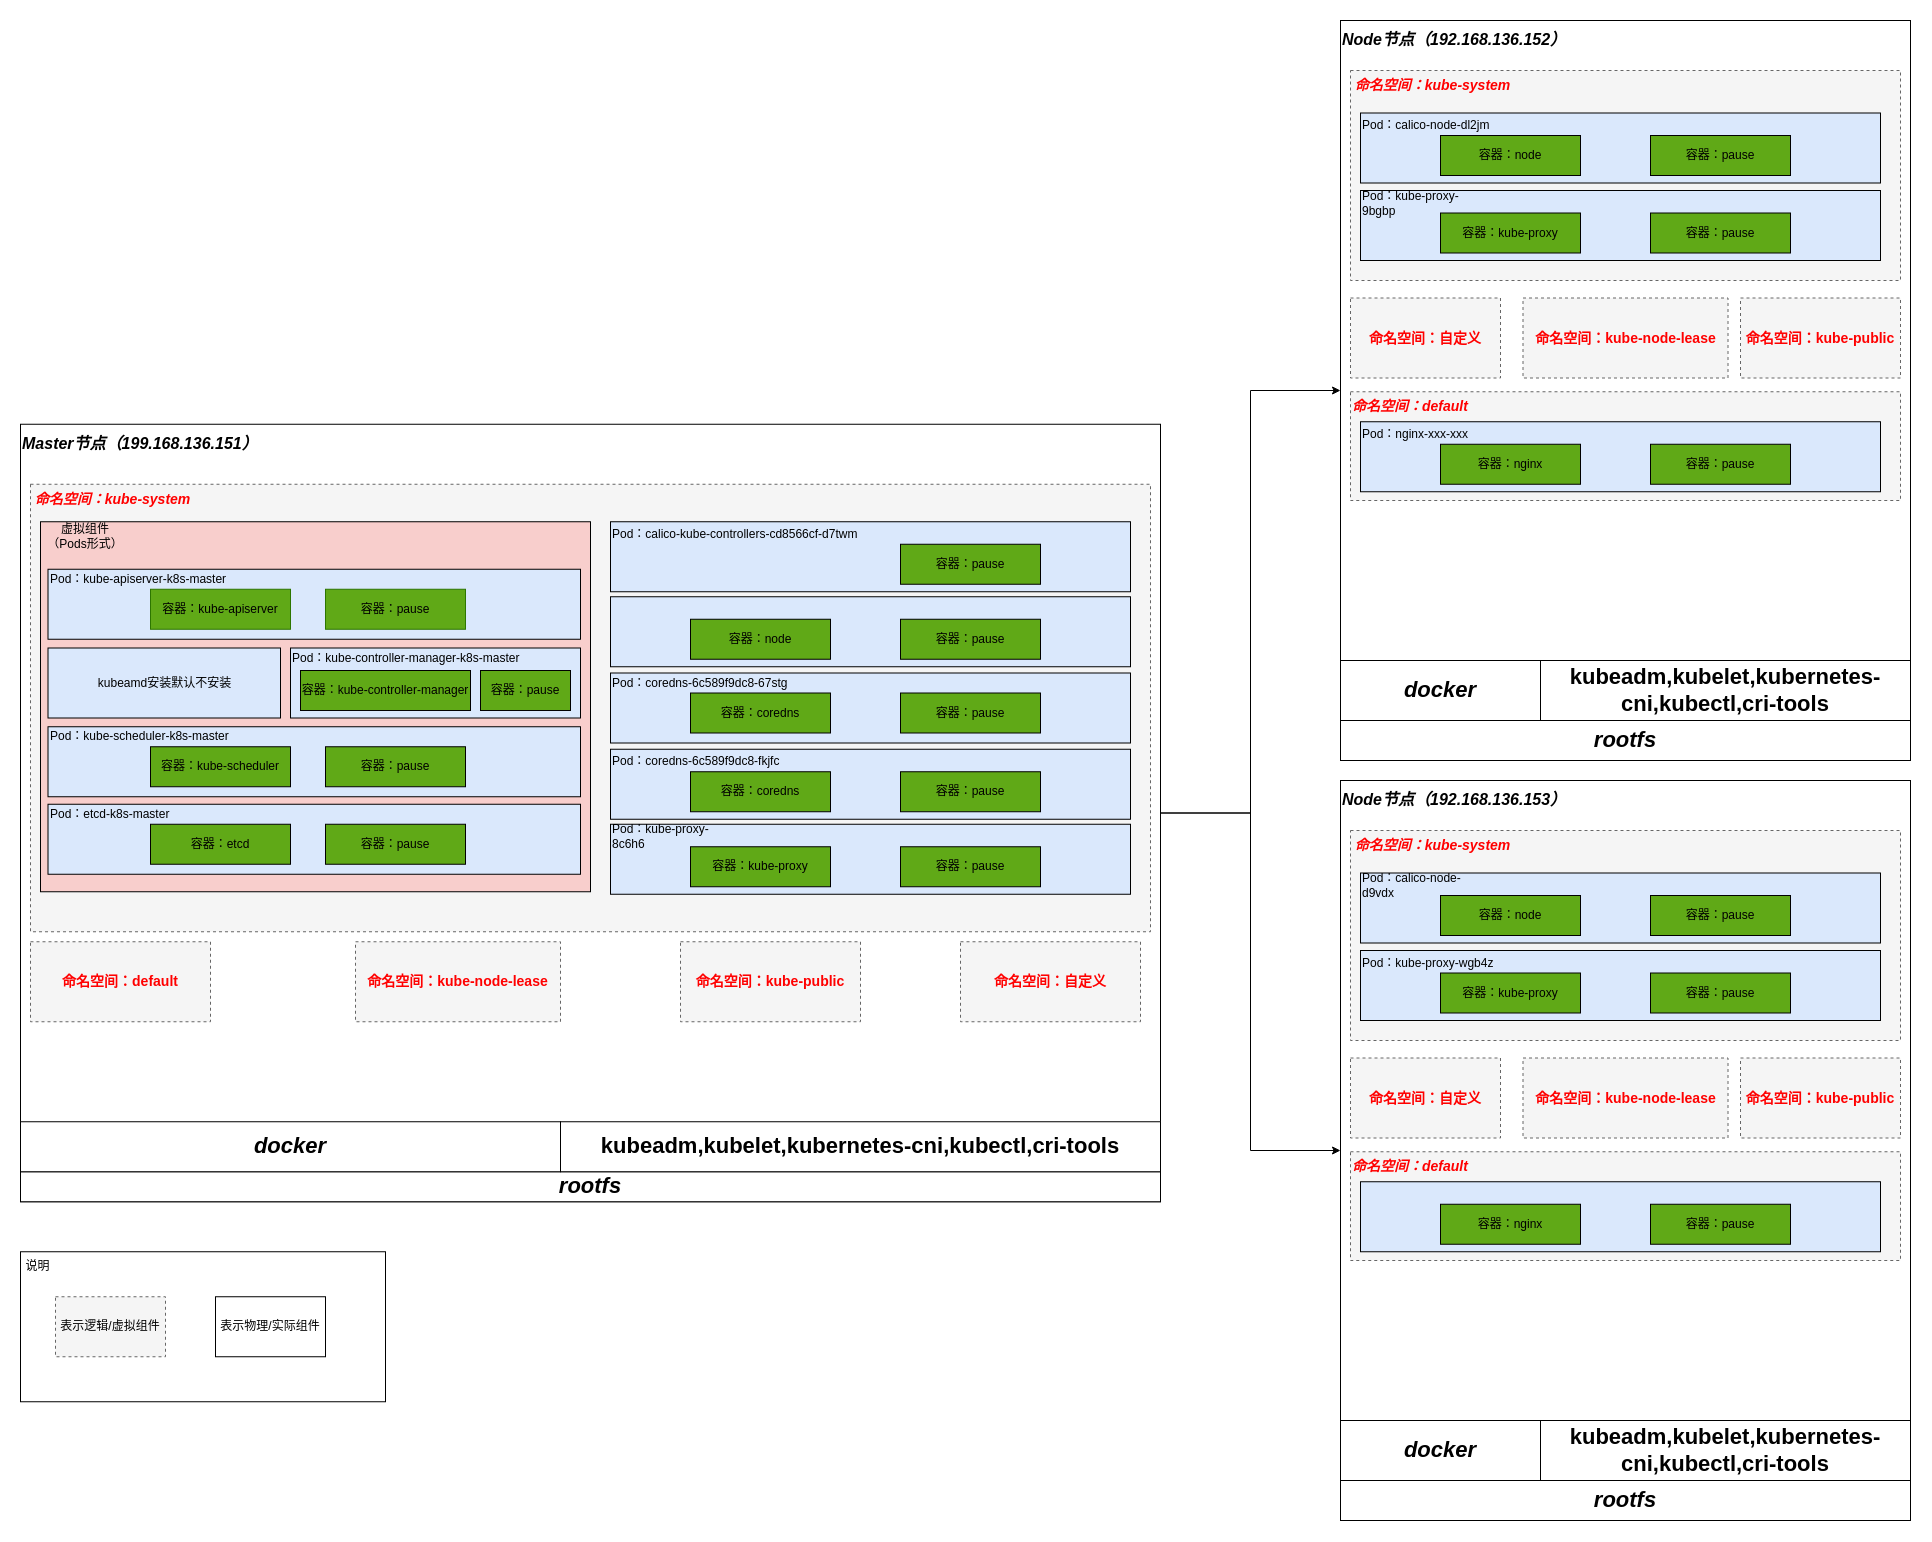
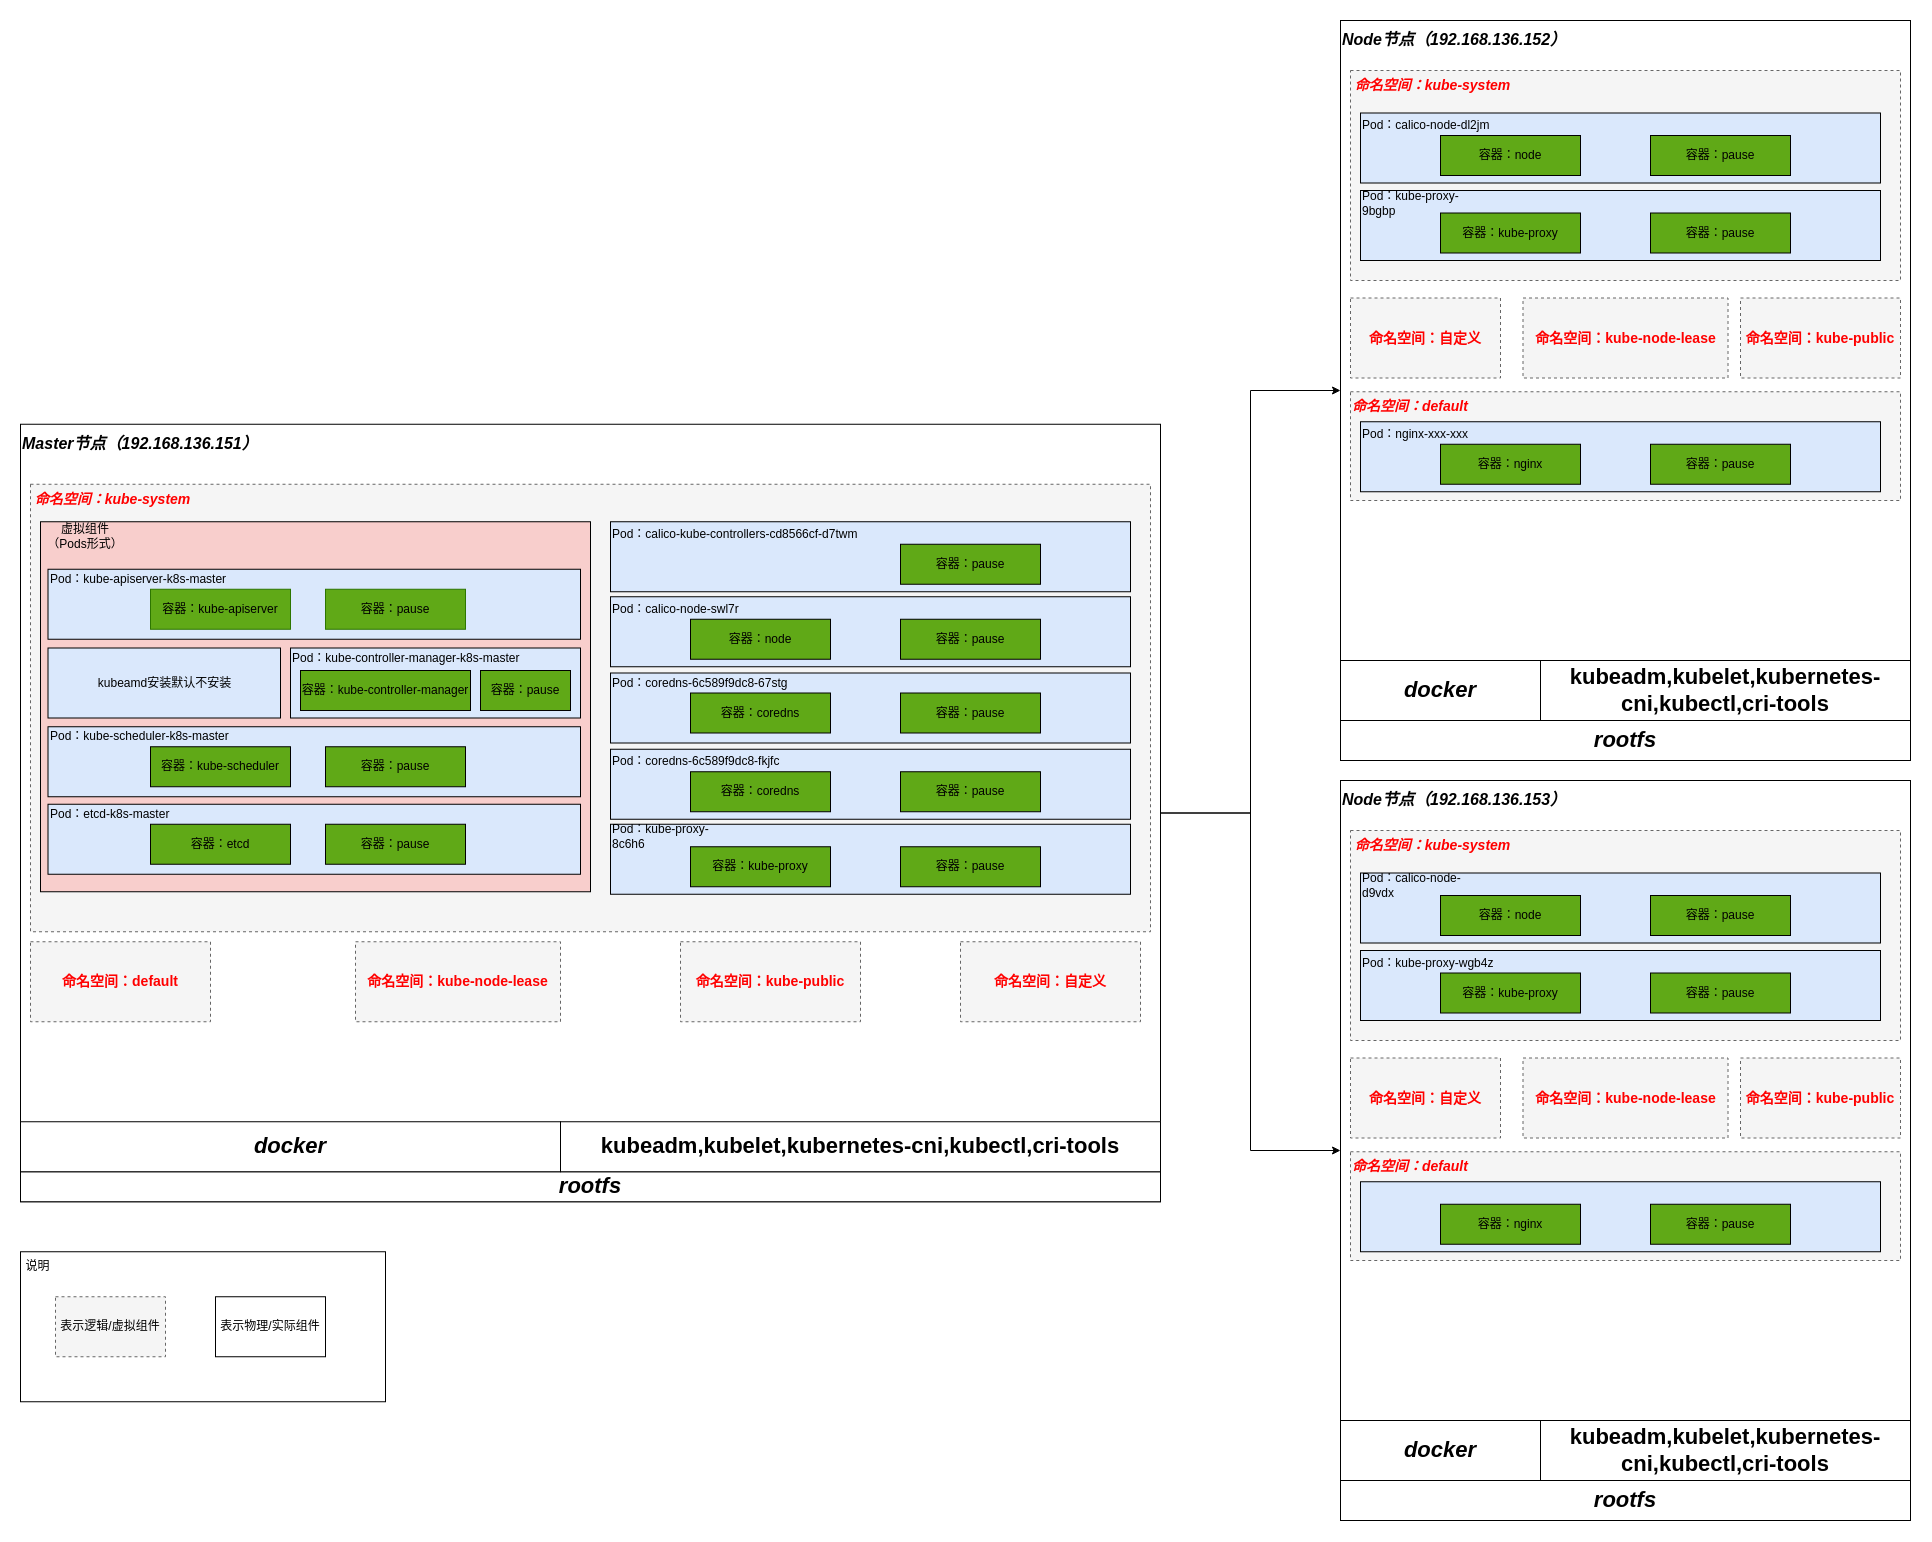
node "Master节点（199.168.136.151）": label "Master节点（199.168.136.151）" -> "Master节点（192.168.136.151）"
node "Pod：calico-node-swl7r": added
